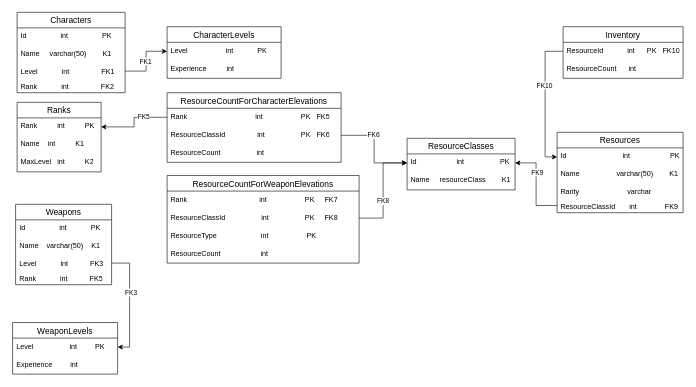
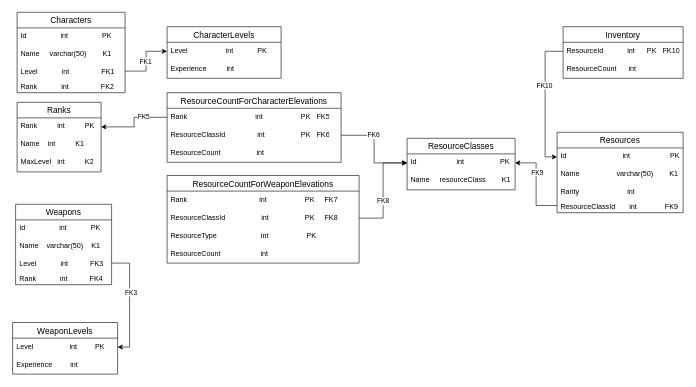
node "Rarity varchar": label "Rarity varchar" -> "Rarity int"
node "Rank int FK5": label "Rank int FK5" -> "Rank int FK4"
